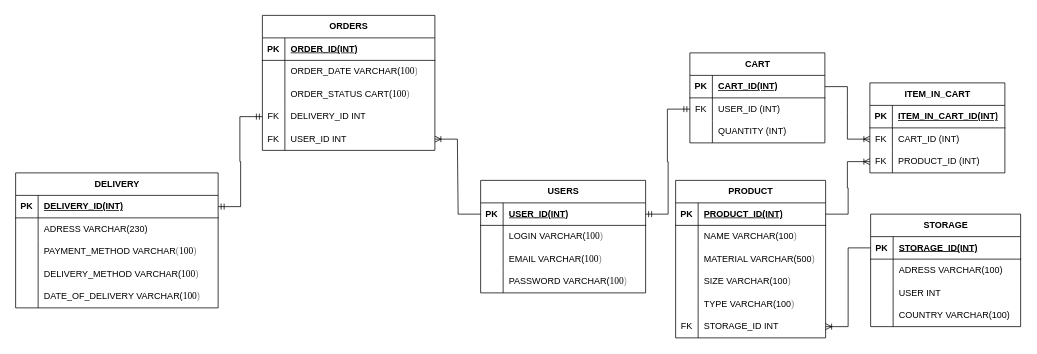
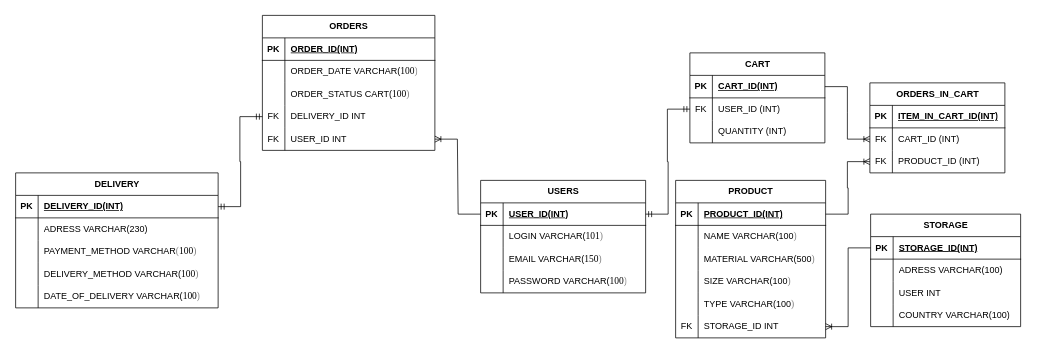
node "ITEM_IN_CART": label "ITEM_IN_CART" -> "ORDERS_IN_CART"
node "LOGIN VARCHAR(100)": label "LOGIN VARCHAR(100)" -> "LOGIN VARCHAR(101)"
node "EMAIL VARCHAR(100)": label "EMAIL VARCHAR(100)" -> "EMAIL VARCHAR(150)"
